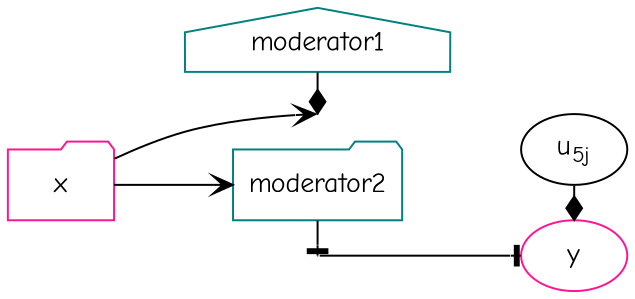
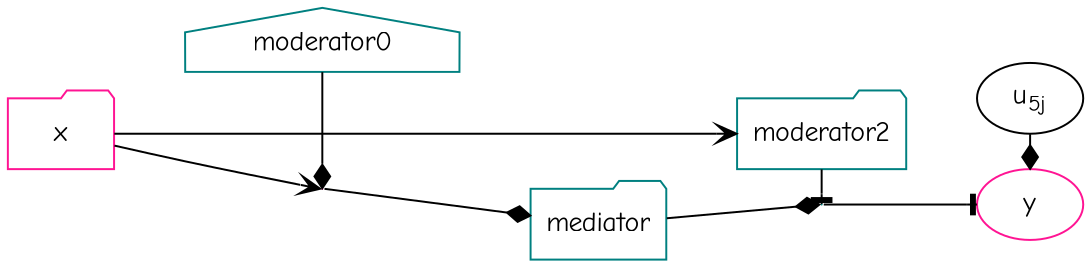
node "moderator1": label "moderator1" -> "moderator0"
node "mediator": added
